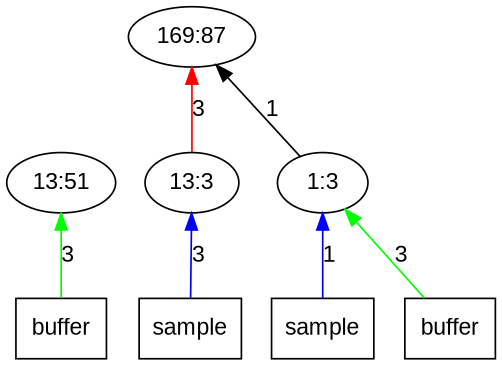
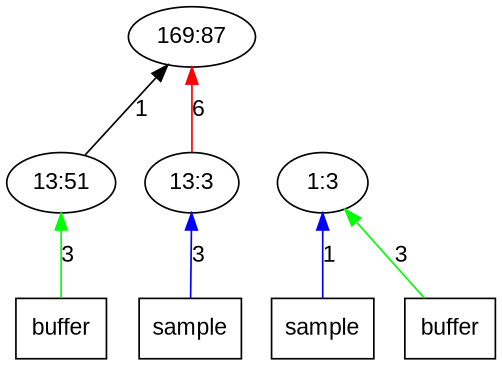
edge "13:3" -> "169:87": label "3" -> "6"
edge "1:3" -> "169:87": now "13:51" -> "169:87"
